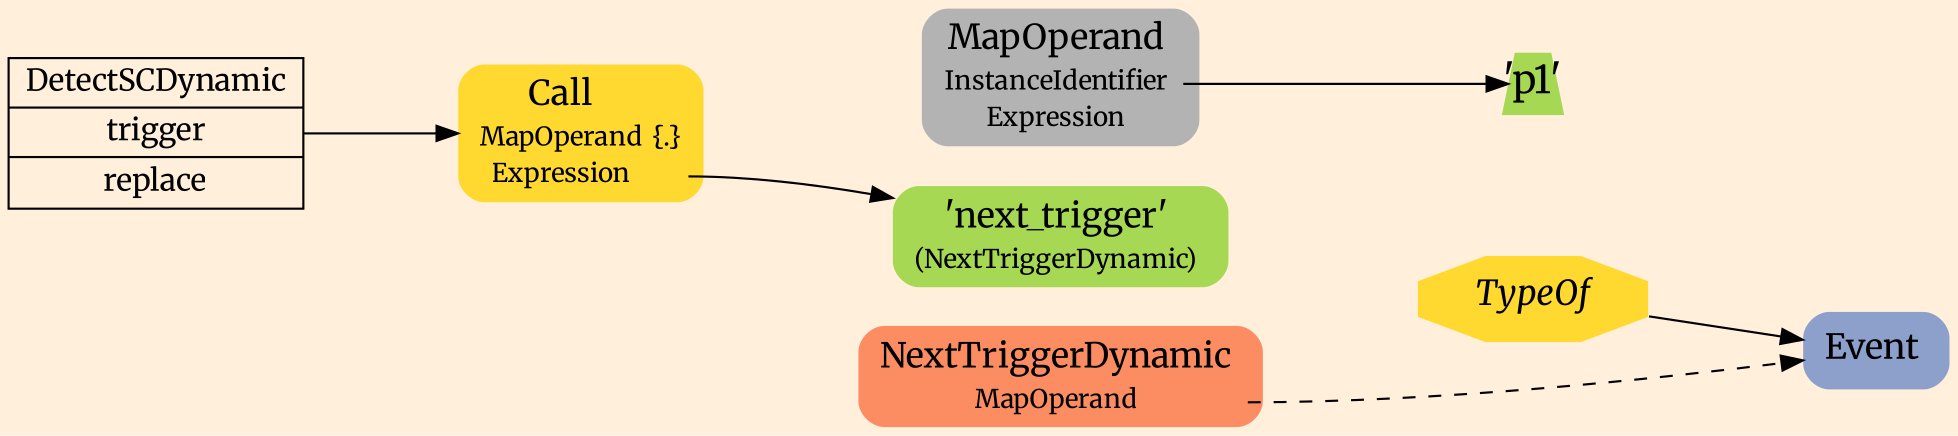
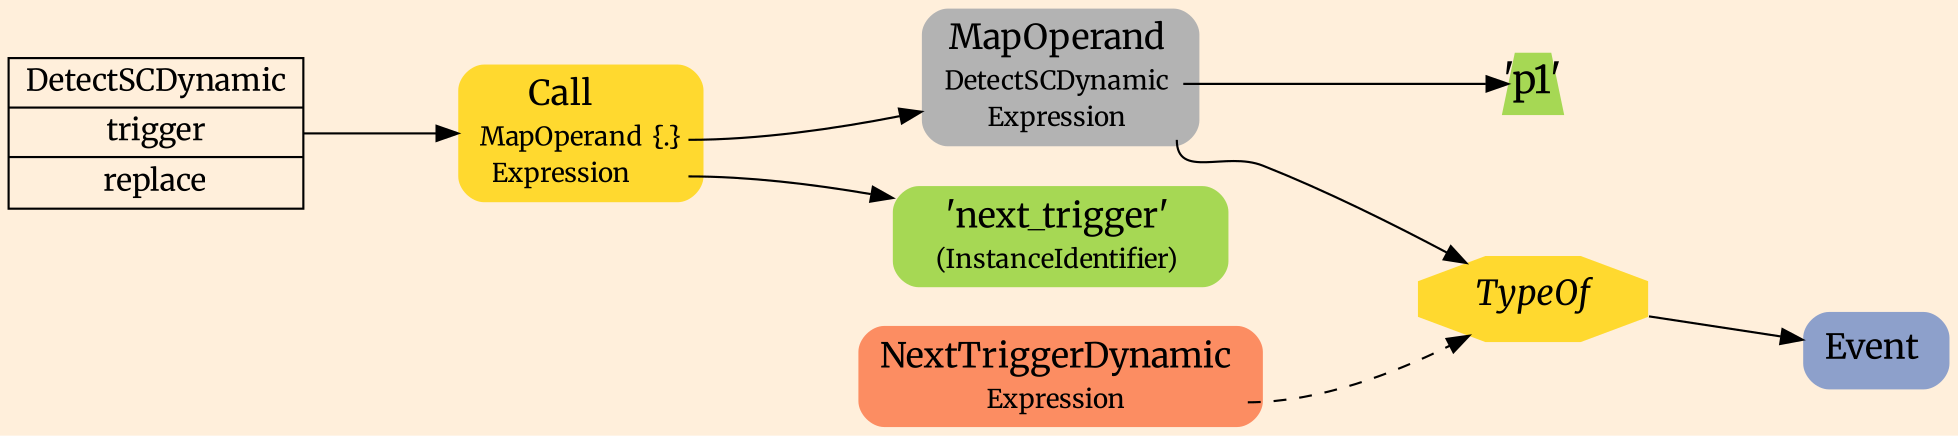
node "MapOperand": text "InstanceIdentifier" -> "DetectSCDynamic"
edge "Call" -> "MapOperand": added
edge "MapOperand" -> "TypeOf": added
node "'next_trigger'": text "(NextTriggerDynamic)" -> "(InstanceIdentifier)"
edge "NextTriggerDynamic" -> "Event": now "NextTriggerDynamic" -> "TypeOf"
node "NextTriggerDynamic": text "MapOperand" -> "Expression"
